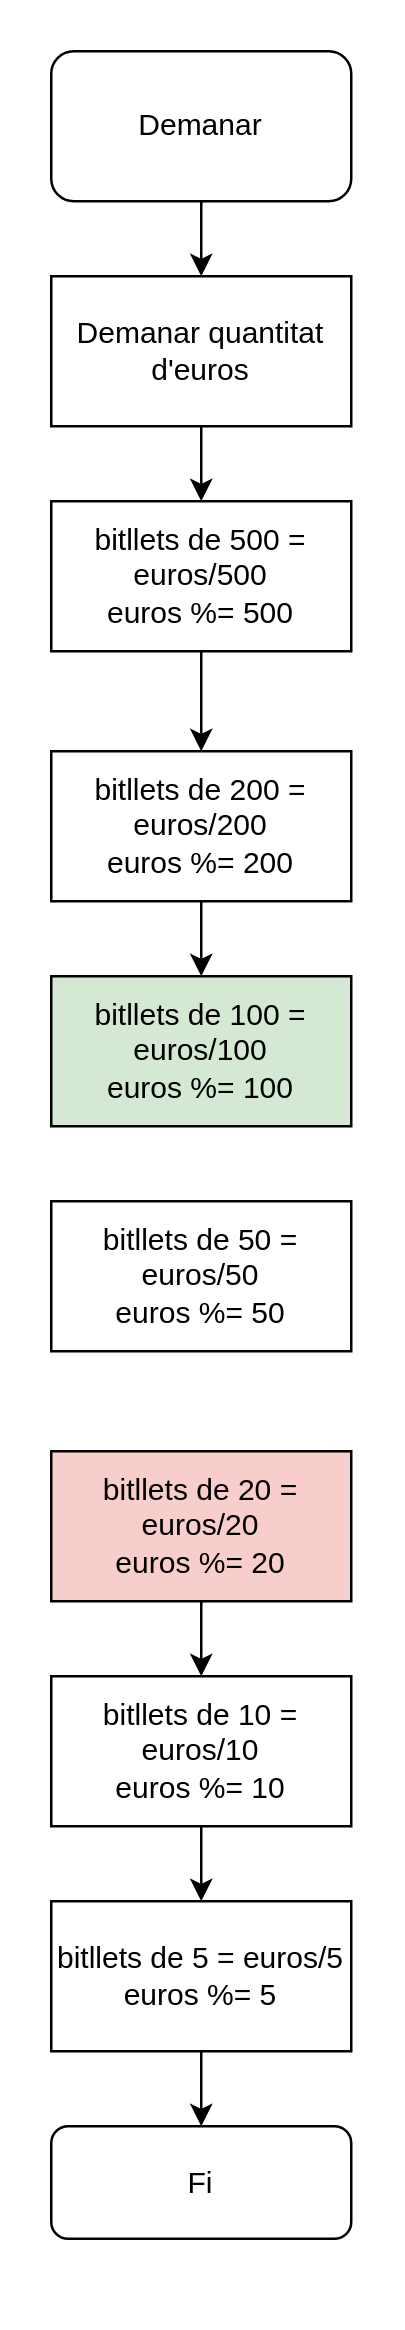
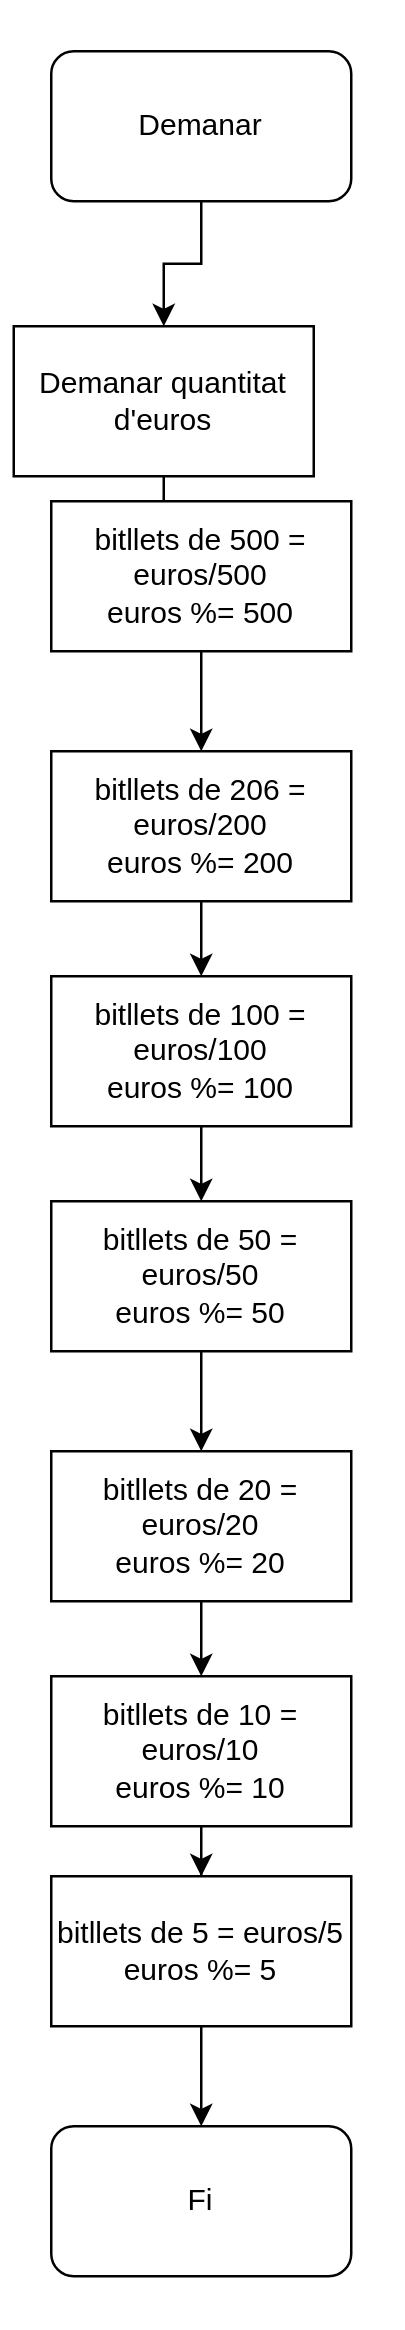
node "Demanar quantitat d'euros": moved (201, 351) -> (164, 401)
node "bitllets de 200 = euros/200 euros %= 200": label "bitllets de 200 = euros/200 euros %= 200" -> "bitllets de 206 = euros/200 euros %= 200"
node "bitllets de 100 = euros/100 euros %= 100": fillcolor #d5e8d4 -> #ffffff
edge "bitllets de 100 = euros/100 euros %= 100" -> "bitllets de 50 = euros/50 euros %= 50": added
edge "bitllets de 50 = euros/50 euros %= 50" -> "bitllets de 20 = euros/20 euros %= 20": added
node "bitllets de 20 = euros/20 euros %= 20": fillcolor #f8cecc -> #ffffff
node "bitllets de 5 = euros/5 euros %= 5": moved (201, 1976) -> (201, 1951)
node "Fi": size 300x113 -> 300x150
